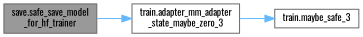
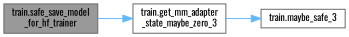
node "save.safe_save_model _for_hf_trainer": label "save.safe_save_model _for_hf_trainer" -> "train.safe_save_model _for_hf_trainer"
node "train.adapter_mm_adapter _state_maybe_zero_3": label "train.adapter_mm_adapter _state_maybe_zero_3" -> "train.get_mm_adapter _state_maybe_zero_3"
